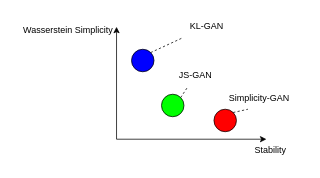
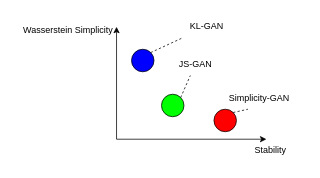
node "JS-GAN": moved (195, 75) -> (195, 64)
